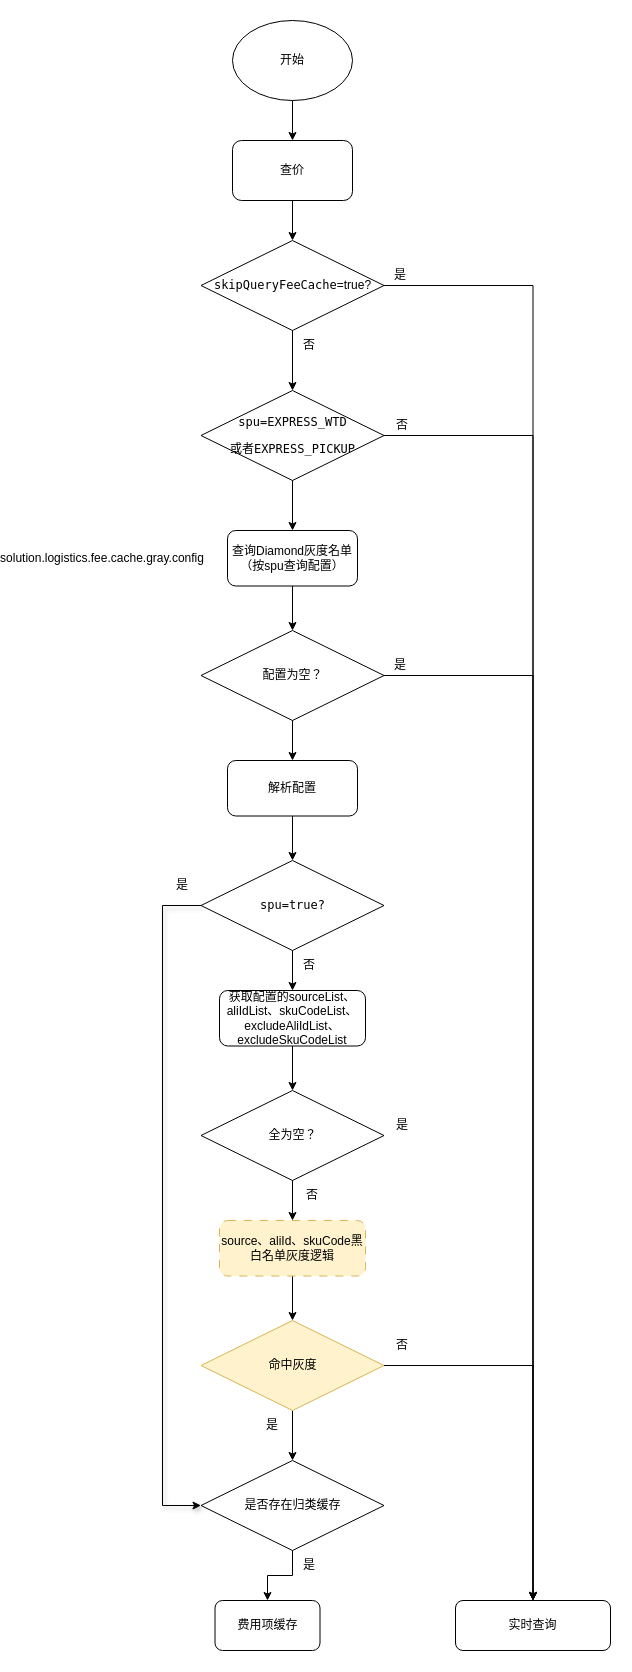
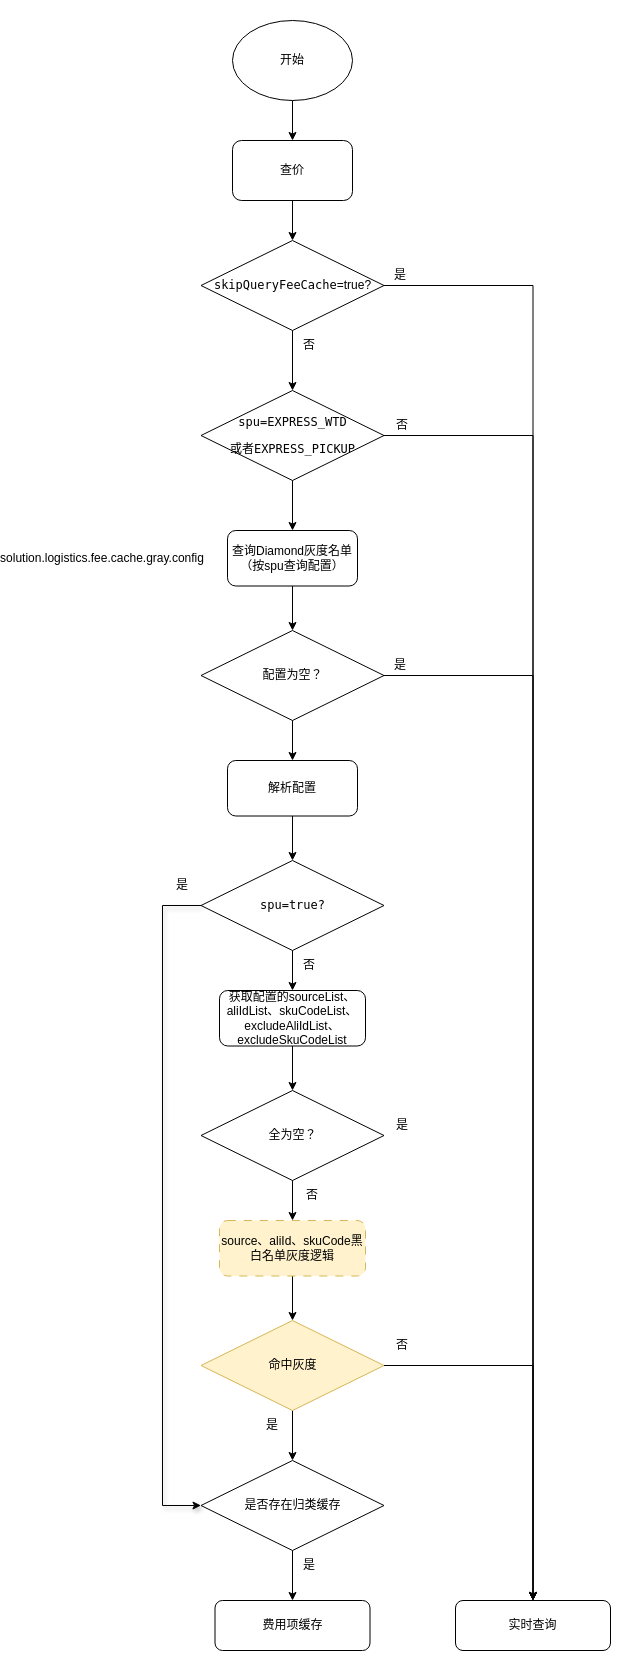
node "费用项缓存": size 105x50 -> 155x50
